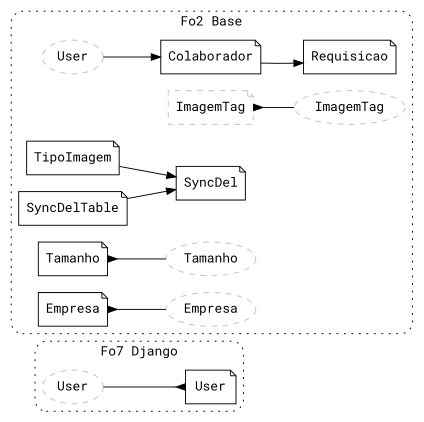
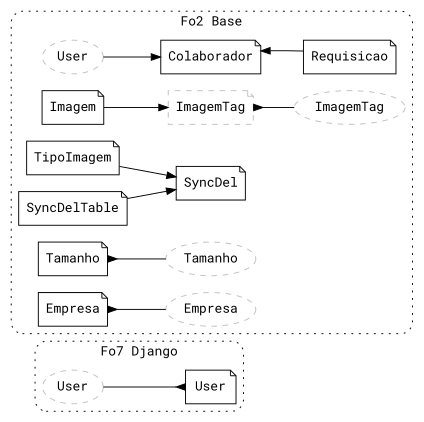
edge "Colaborador" -> "Requisicao": reversed
node "Imagem": added
